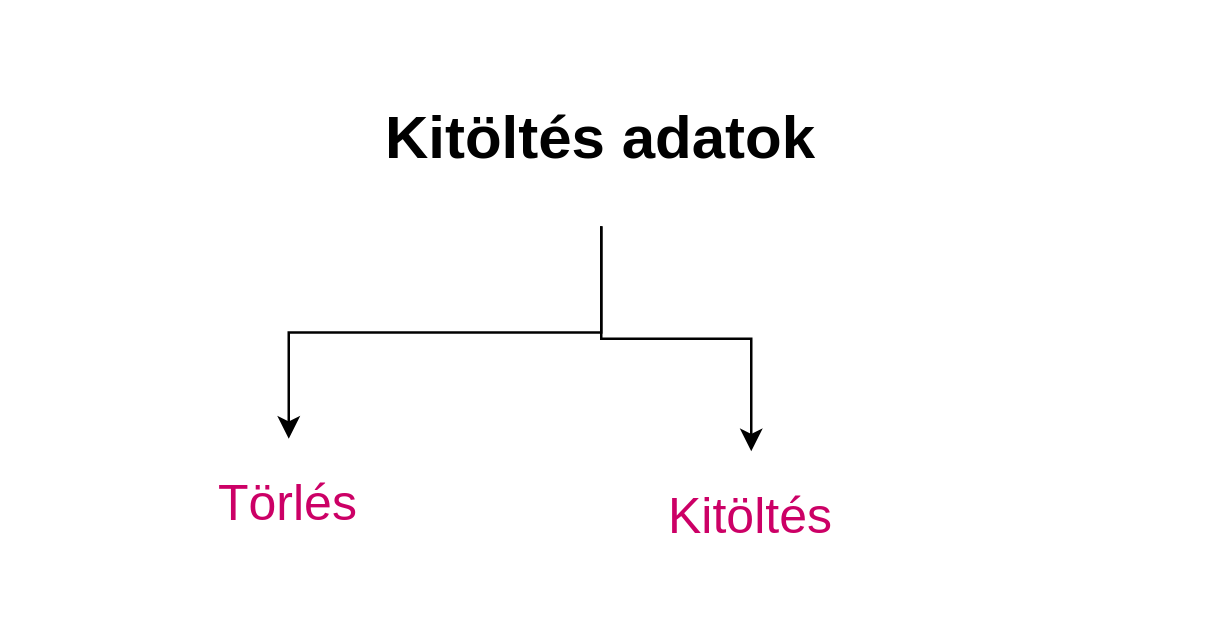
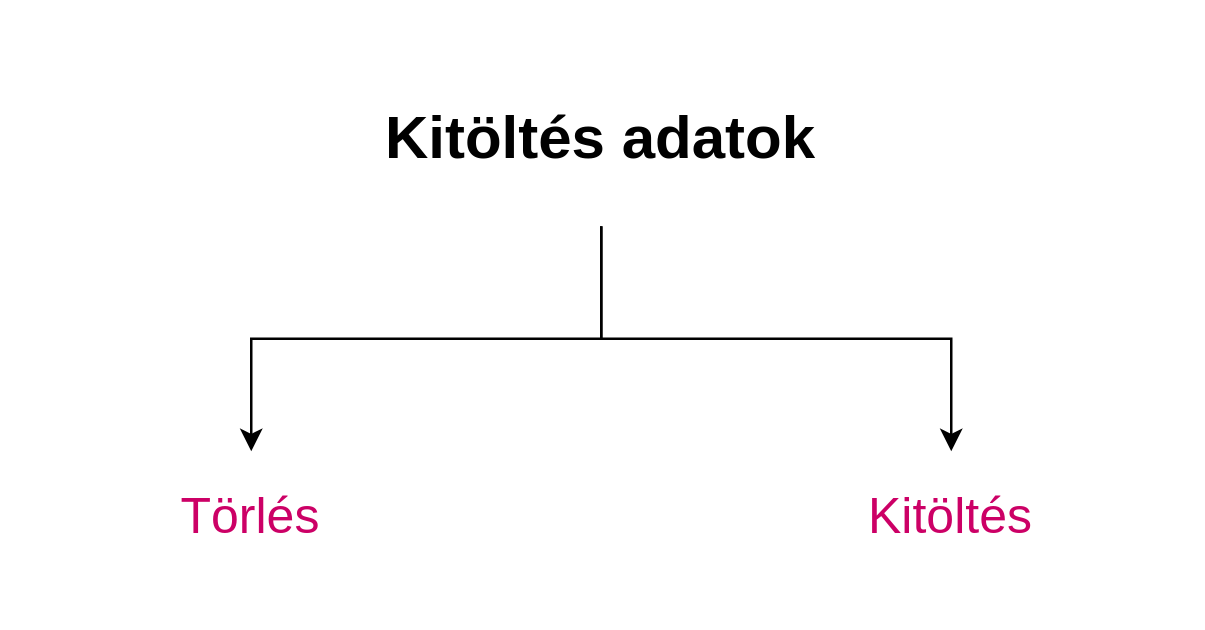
node "Törlés": moved (289, 501) -> (251, 514)
node "Kitöltés": moved (751, 514) -> (951, 514)
